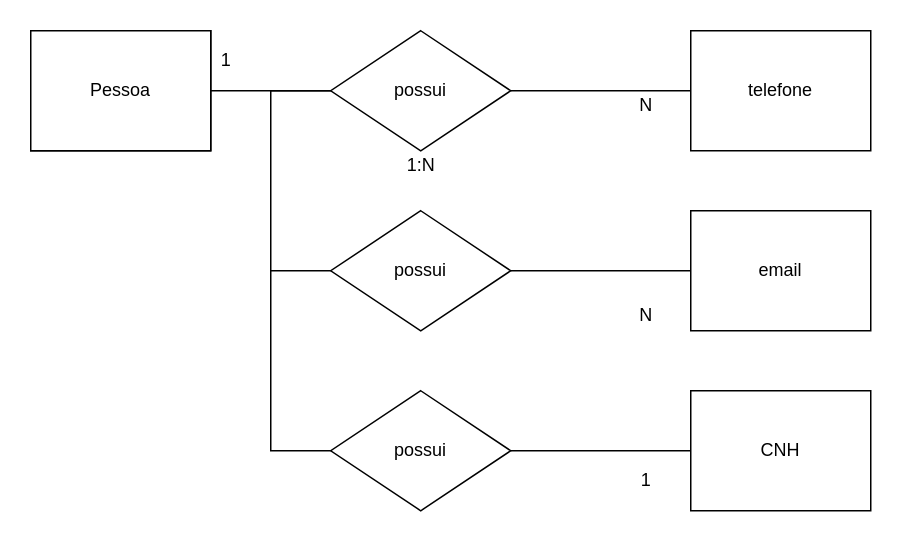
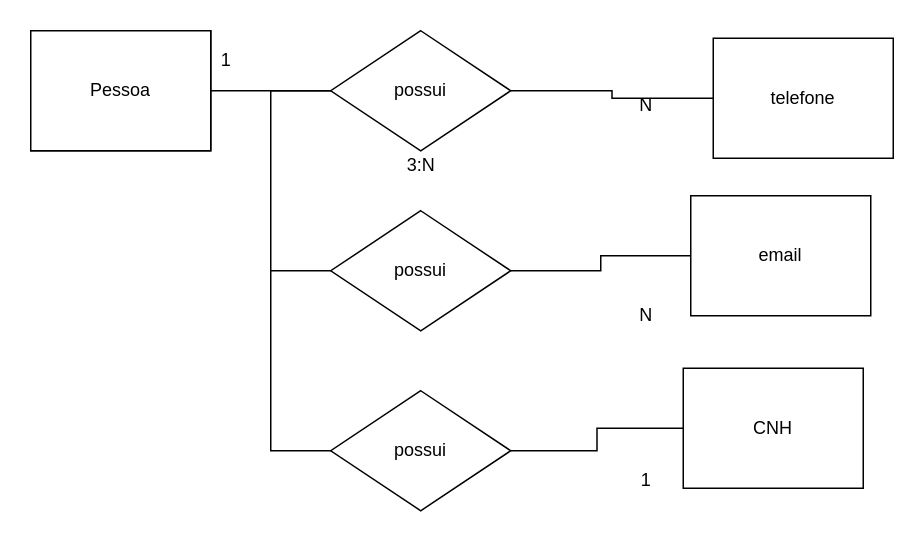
node "telefone": moved (781, 91) -> (803, 98)
node "1:N": label "1:N" -> "3:N"
node "email": moved (781, 271) -> (781, 256)
node "CNH": moved (781, 451) -> (773, 428)
